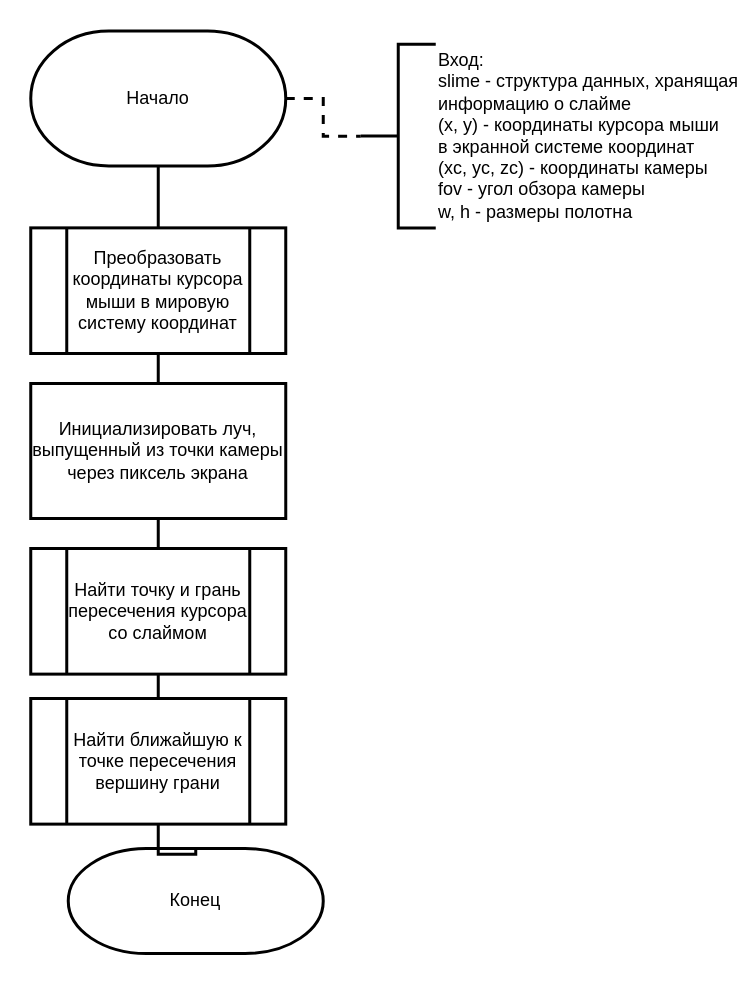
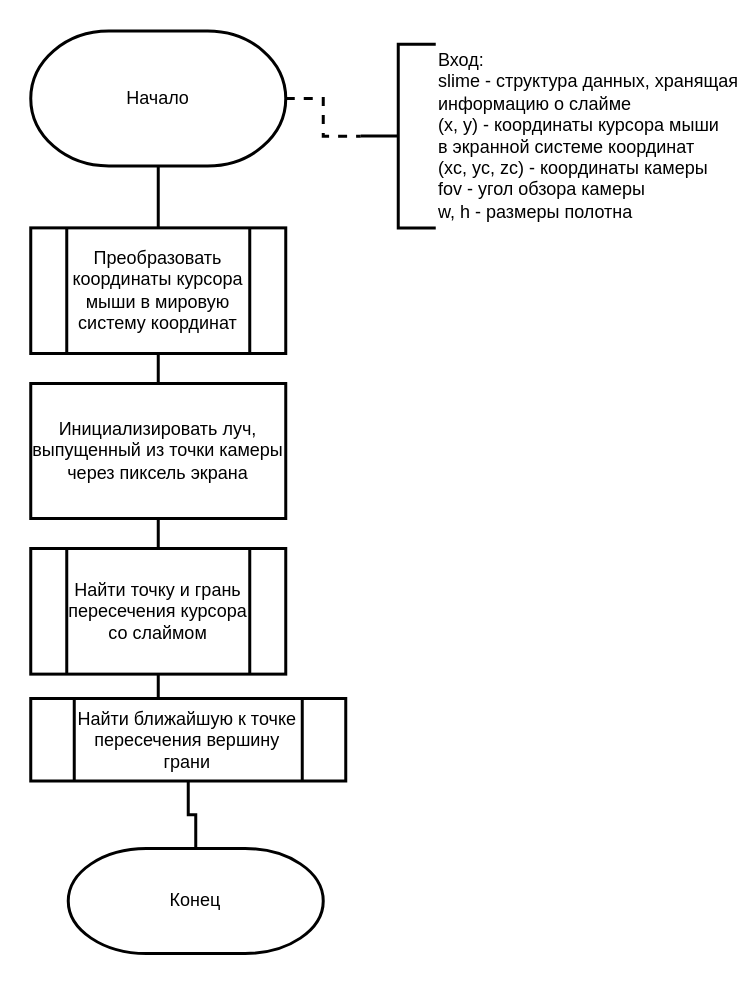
node "Найти ближайшую к точке пересечения вершину грани": size 255x126 -> 315x83
